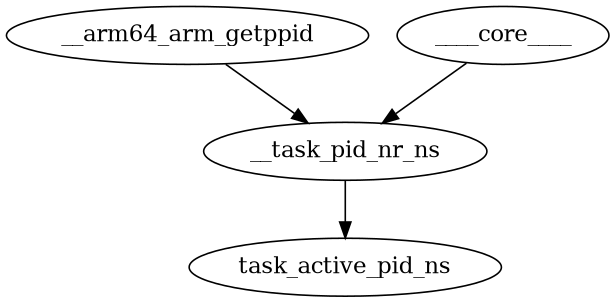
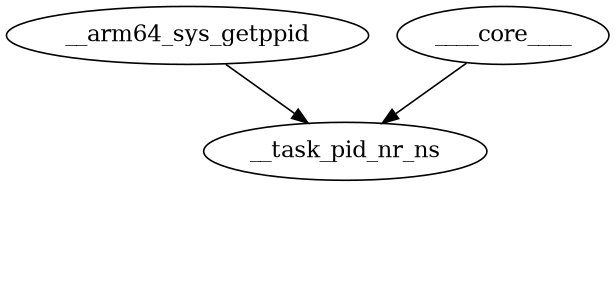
node "__arm64_arm_getppid": label "__arm64_arm_getppid" -> "__arm64_sys_getppid"
node "task_active_pid_ns": removed
